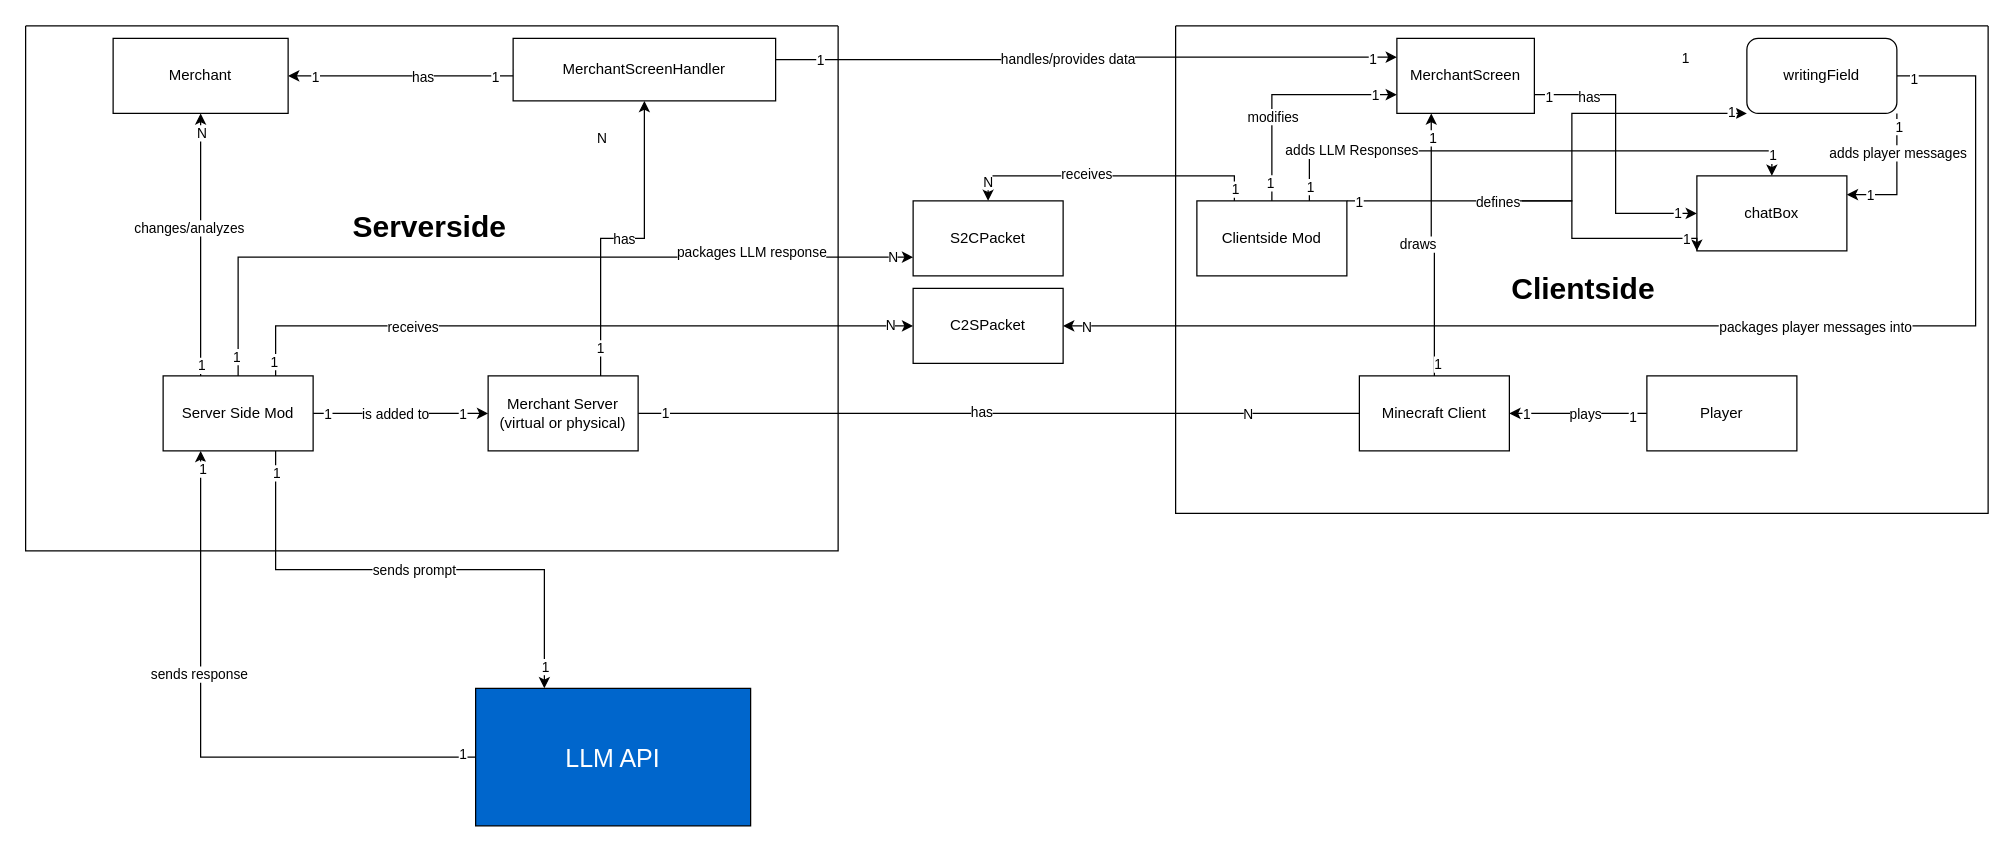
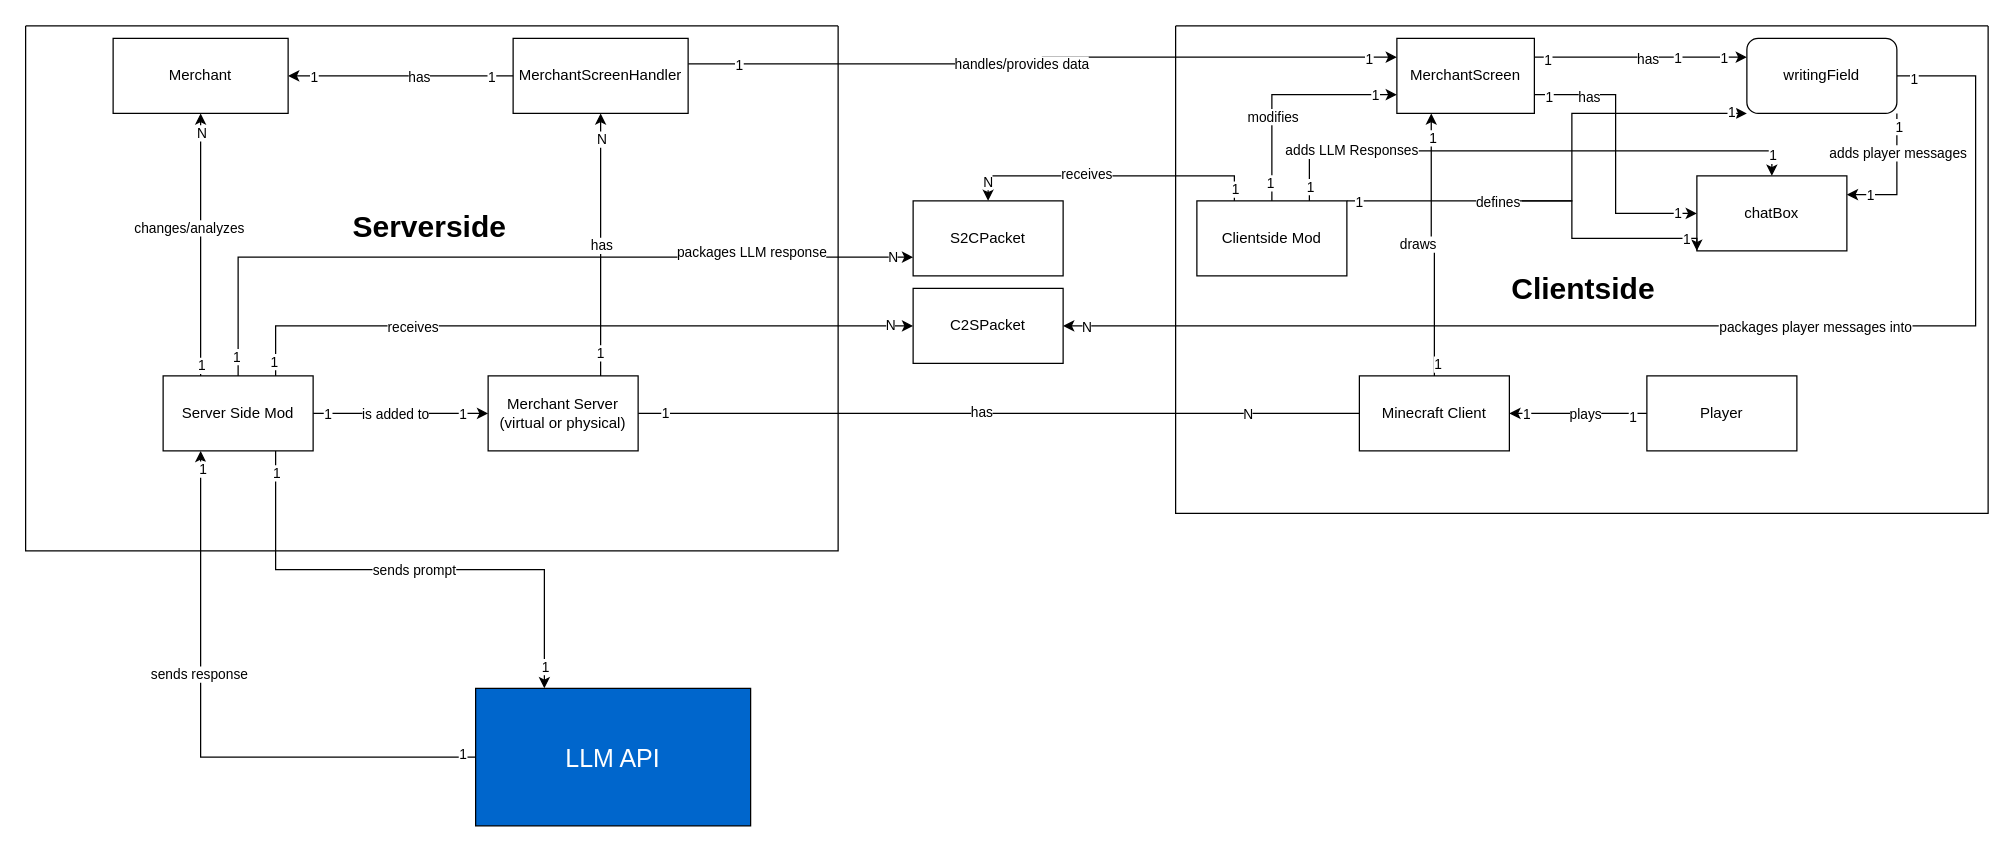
edge "MerchantScreen" -> "writingField": added, labels "1", "has", "1"
node "MerchantScreenHandler": size 263x63 -> 175x75
